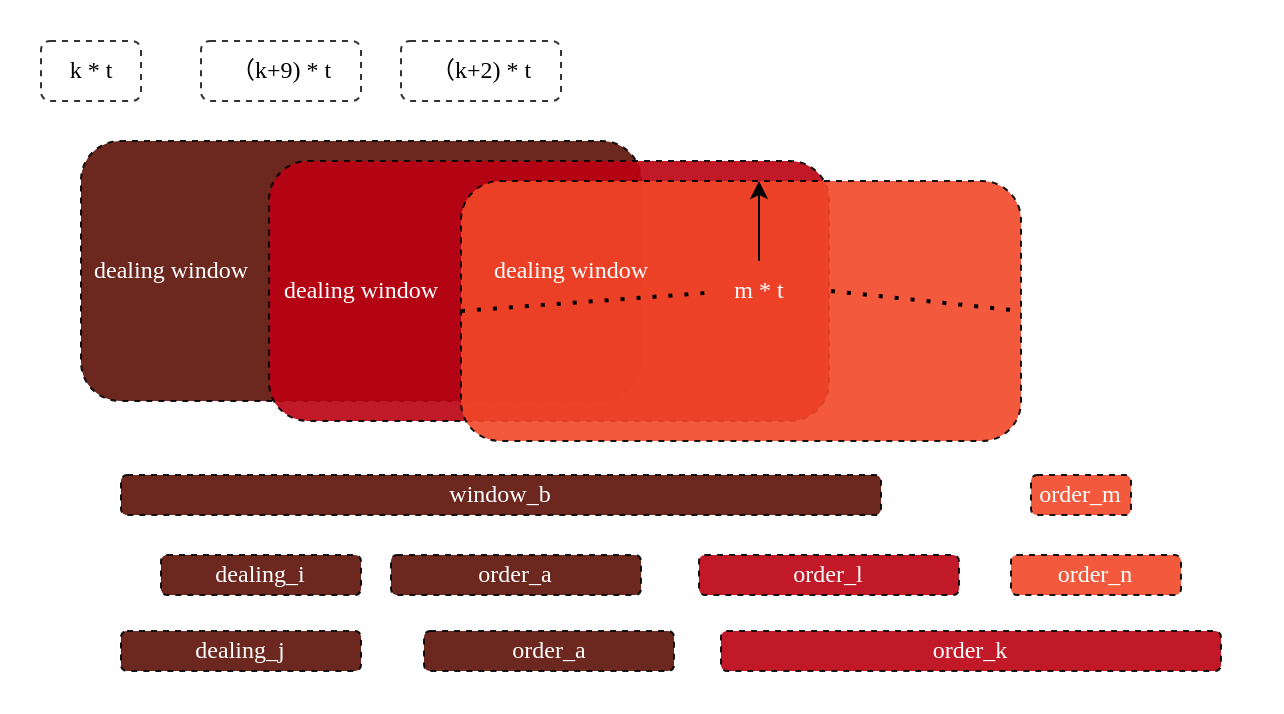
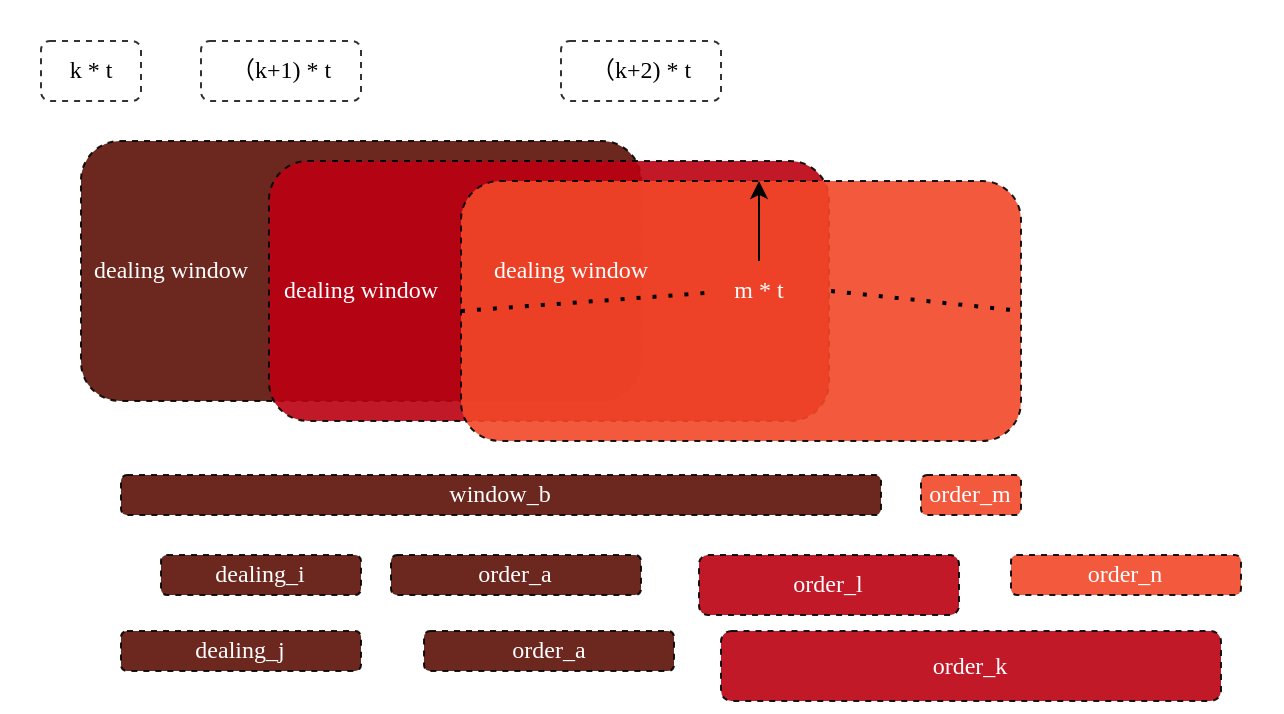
node "（k+9) * t": label "（k+9) * t" -> "（k+1) * t"
node "（k+2) * t": moved (481, 71) -> (641, 71)
node "order_m": moved (1081, 495) -> (971, 495)
node "order_l": size 260x40 -> 260x60
node "order_n": size 170x40 -> 230x40
node "order_k": size 500x40 -> 500x70
